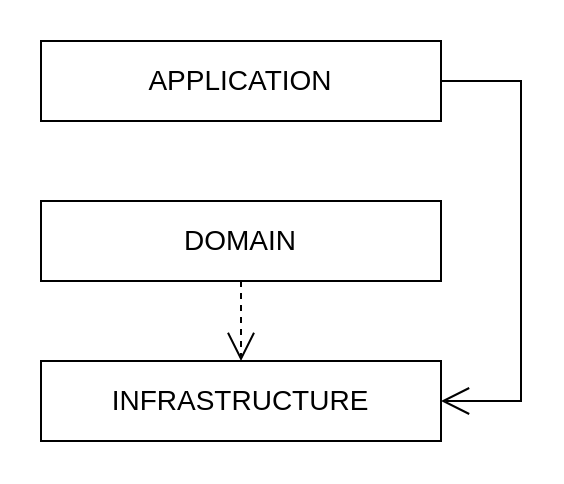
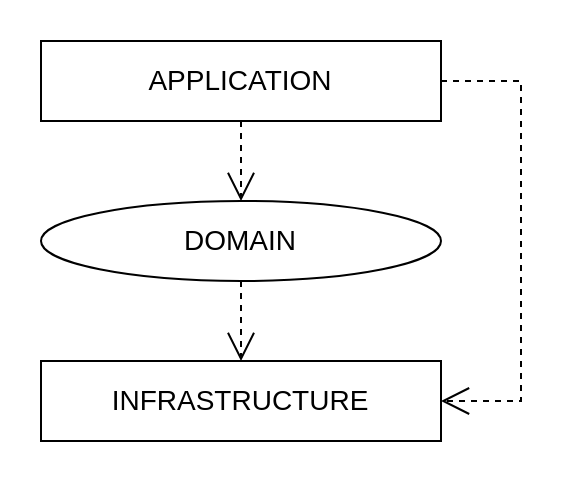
edge "APPLICATION" -> "DOMAIN": added
edge "APPLICATION" -> "INFRASTRUCTURE": style solid -> dashed
node "DOMAIN": shape rectangle -> ellipse
